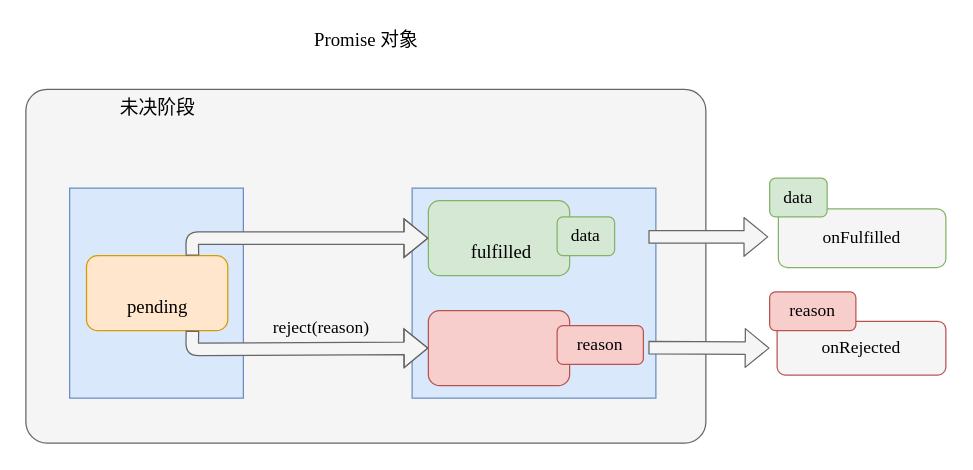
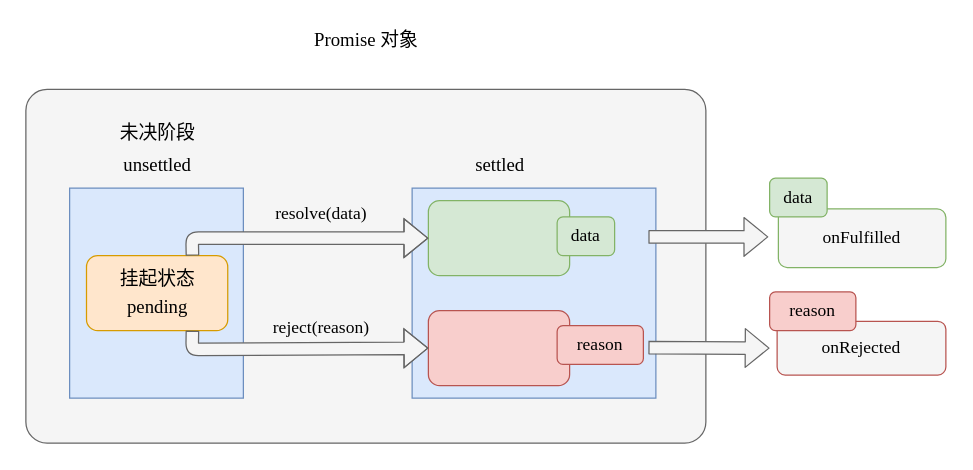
node "未决阶段": moved (157, 107) -> (157, 132)
node "unsettled": added
node "settled": added
node "resolve(data)": added
node "fulfilled": removed
node "挂起状态": added
